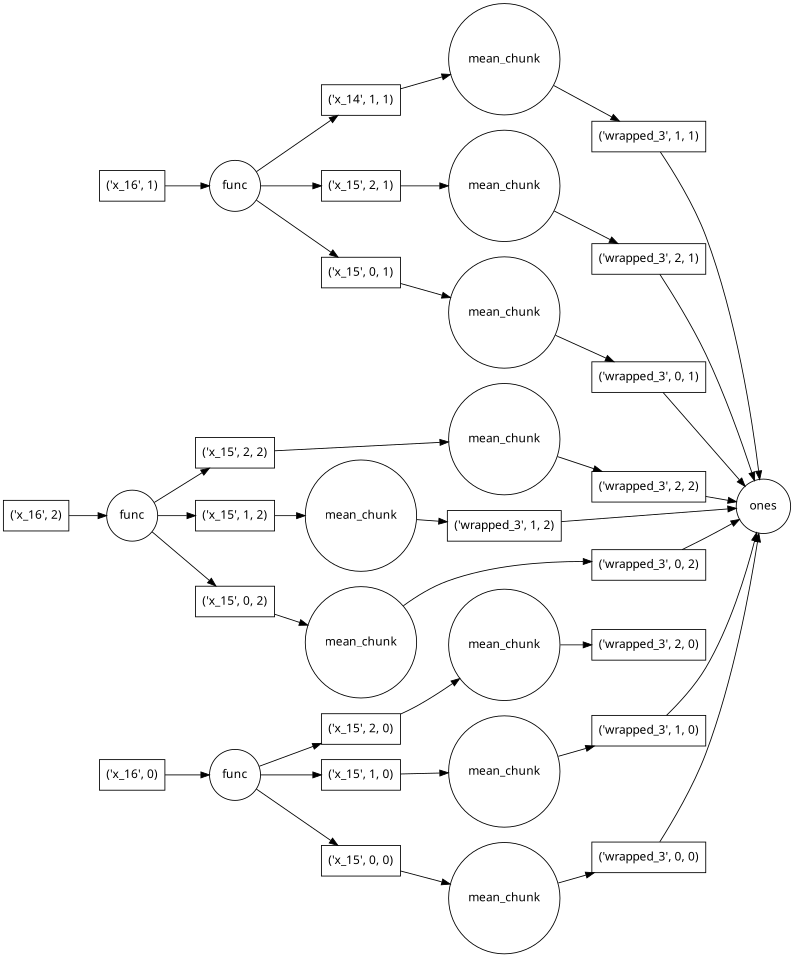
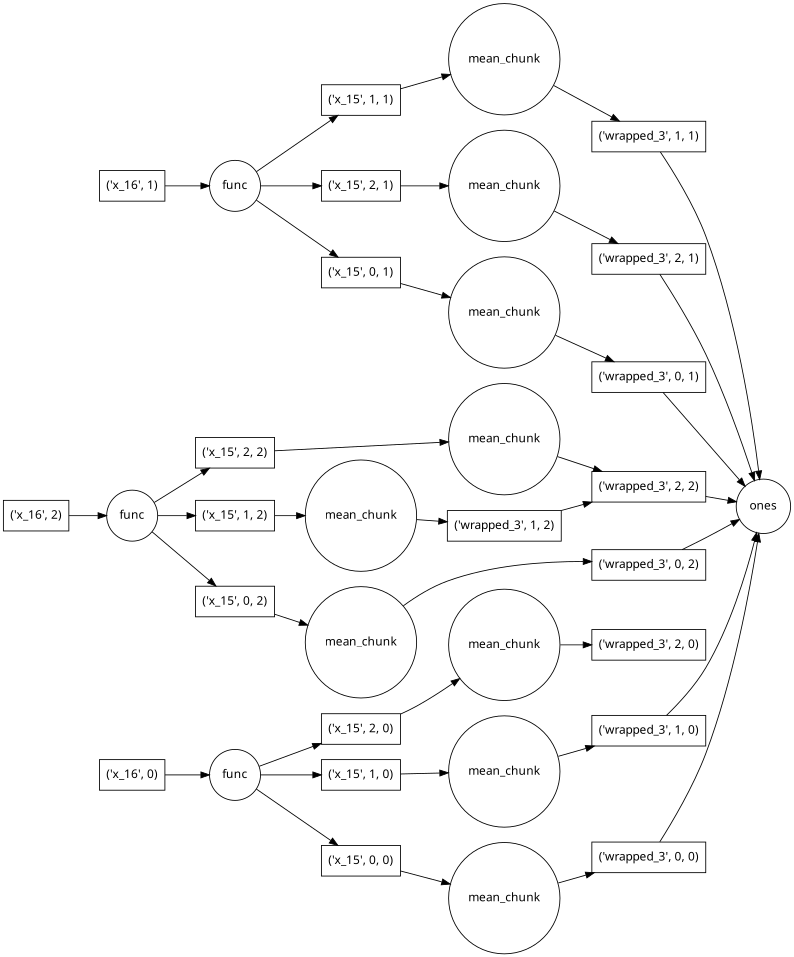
node "('x_14', 1, 1)": label "('x_14', 1, 1)" -> "('x_15', 1, 1)"
edge "('wrapped_3', 1, 2)" -> "ones": now "('wrapped_3', 1, 2)" -> "('wrapped_3', 2, 2)"
